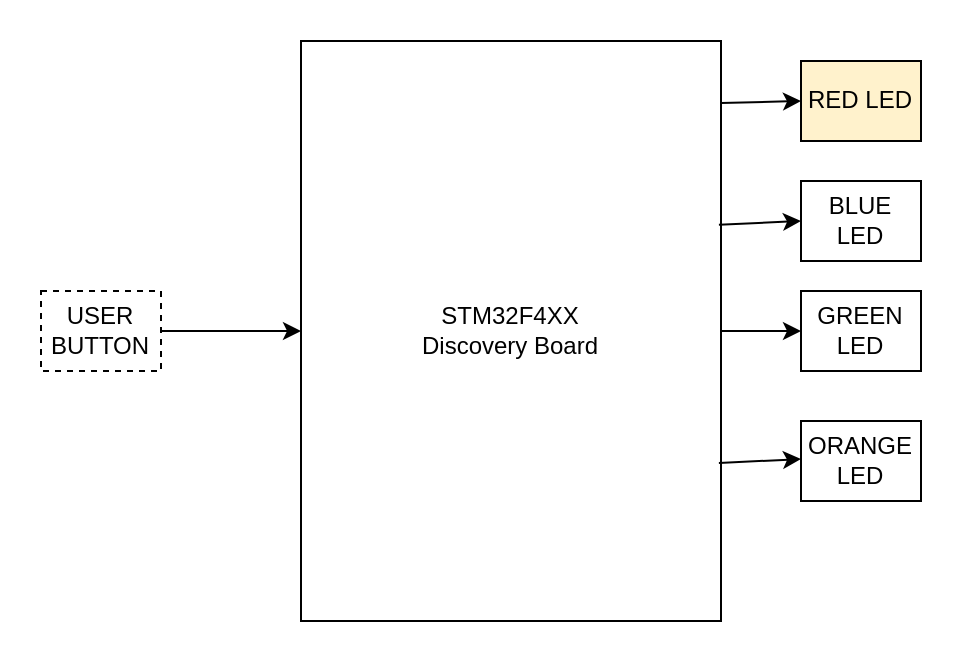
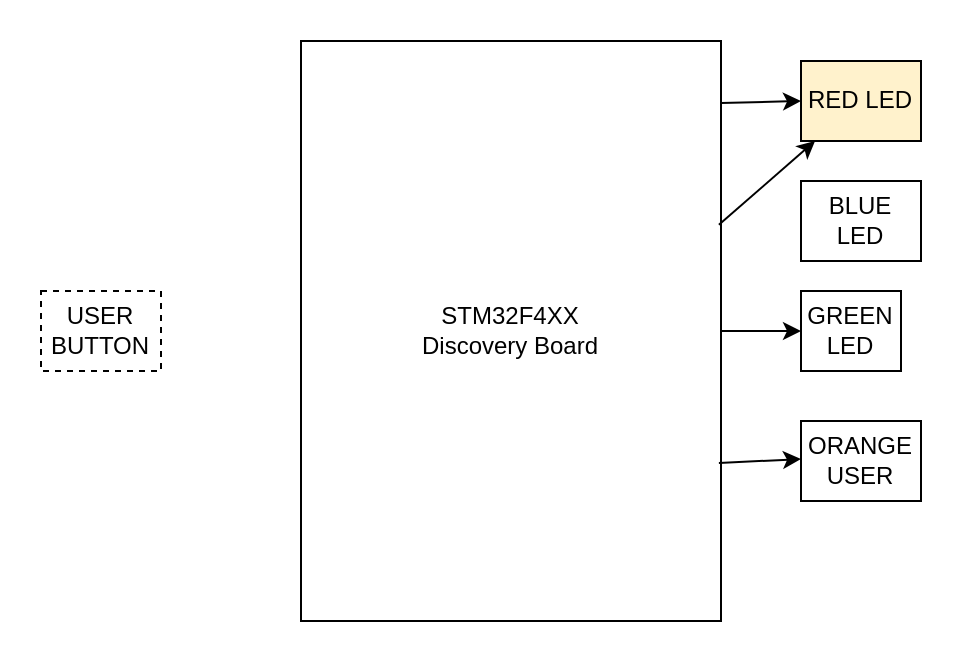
edge "STM32F4XX Discovery Board" -> "BLUE LED": now "STM32F4XX Discovery Board" -> "RED LED"
edge "USER BUTTON" -> "STM32F4XX Discovery Board": removed
node "GREEN LED": size 120x80 -> 100x80
node "ORANGE LED": label "ORANGE LED" -> "ORANGE USER"
